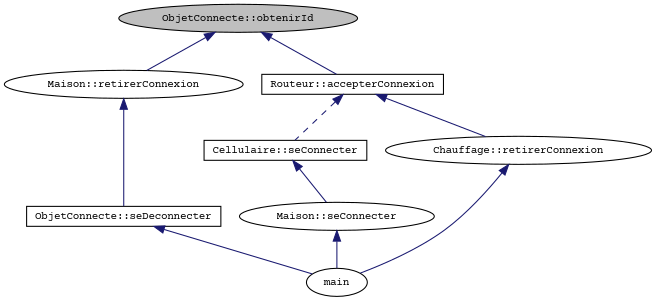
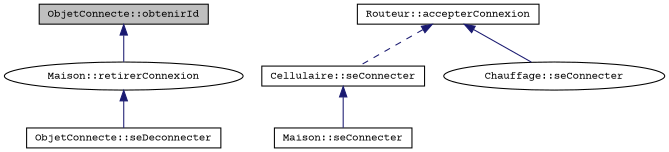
node "ObjetConnecte::obtenirId": shape ellipse -> box
edge "Routeur::accepterConnexion" -> "ObjetConnecte::obtenirId": removed
node "Chauffage::retirerConnexion": label "Chauffage::retirerConnexion" -> "Chauffage::seConnecter"
node "Maison::seConnecter": shape ellipse -> box
node "main": removed
